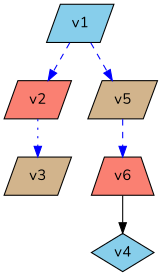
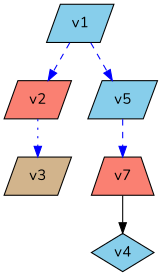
node "v5": fillcolor tan -> skyblue
node "v6": label "v6" -> "v7"
